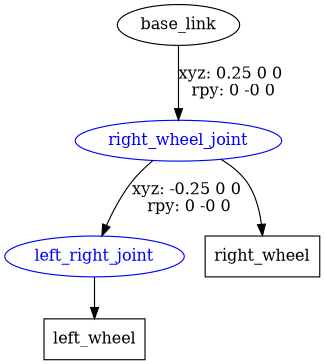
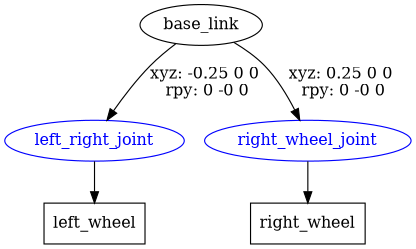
edge "right_wheel_joint" -> "left_right_joint": now "base_link" -> "left_right_joint"
